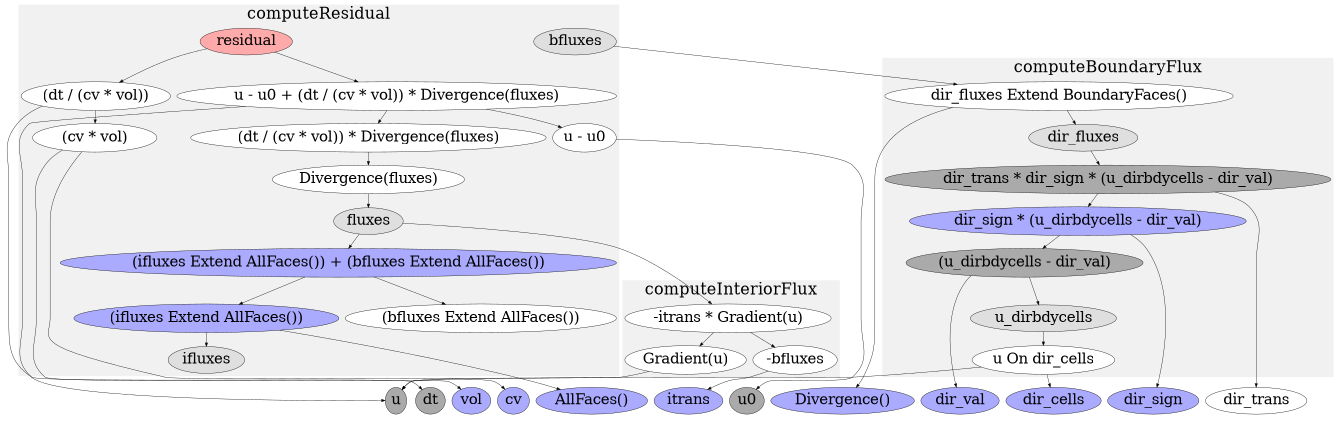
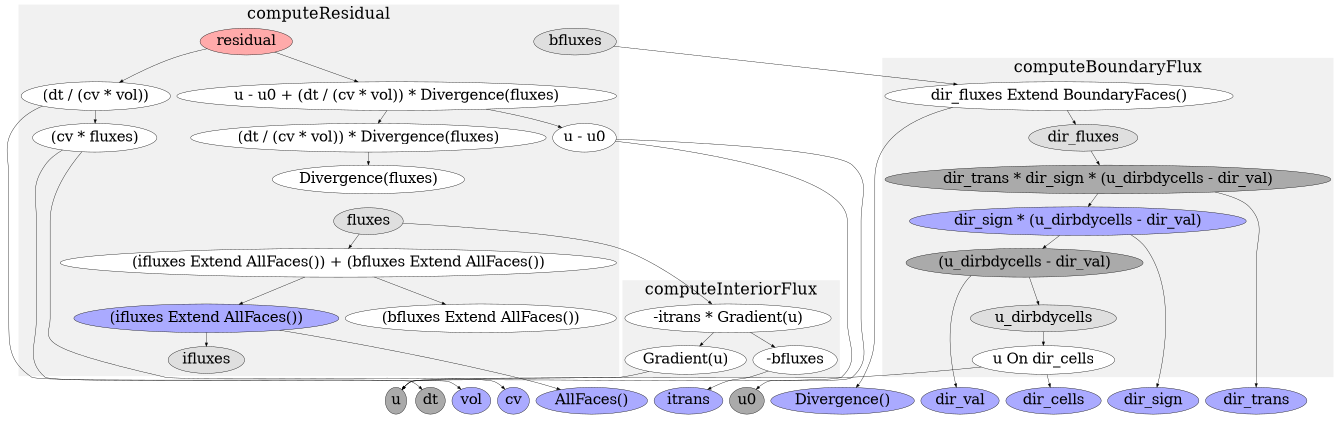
node "(cv * vol)": label "(cv * vol)" -> "(cv * fluxes)"
edge "Divergence(fluxes)" -> "fluxes": removed
node "(ifluxes Extend AllFaces()) + (bfluxes Extend AllFaces())": fillcolor #aaaaff -> white
edge "u - u0 + (dt / (cv * vol)) * Divergence(fluxes)" -> "u": now "u - u0" -> "u"
node "dir_trans": fillcolor white -> #aaaaff
